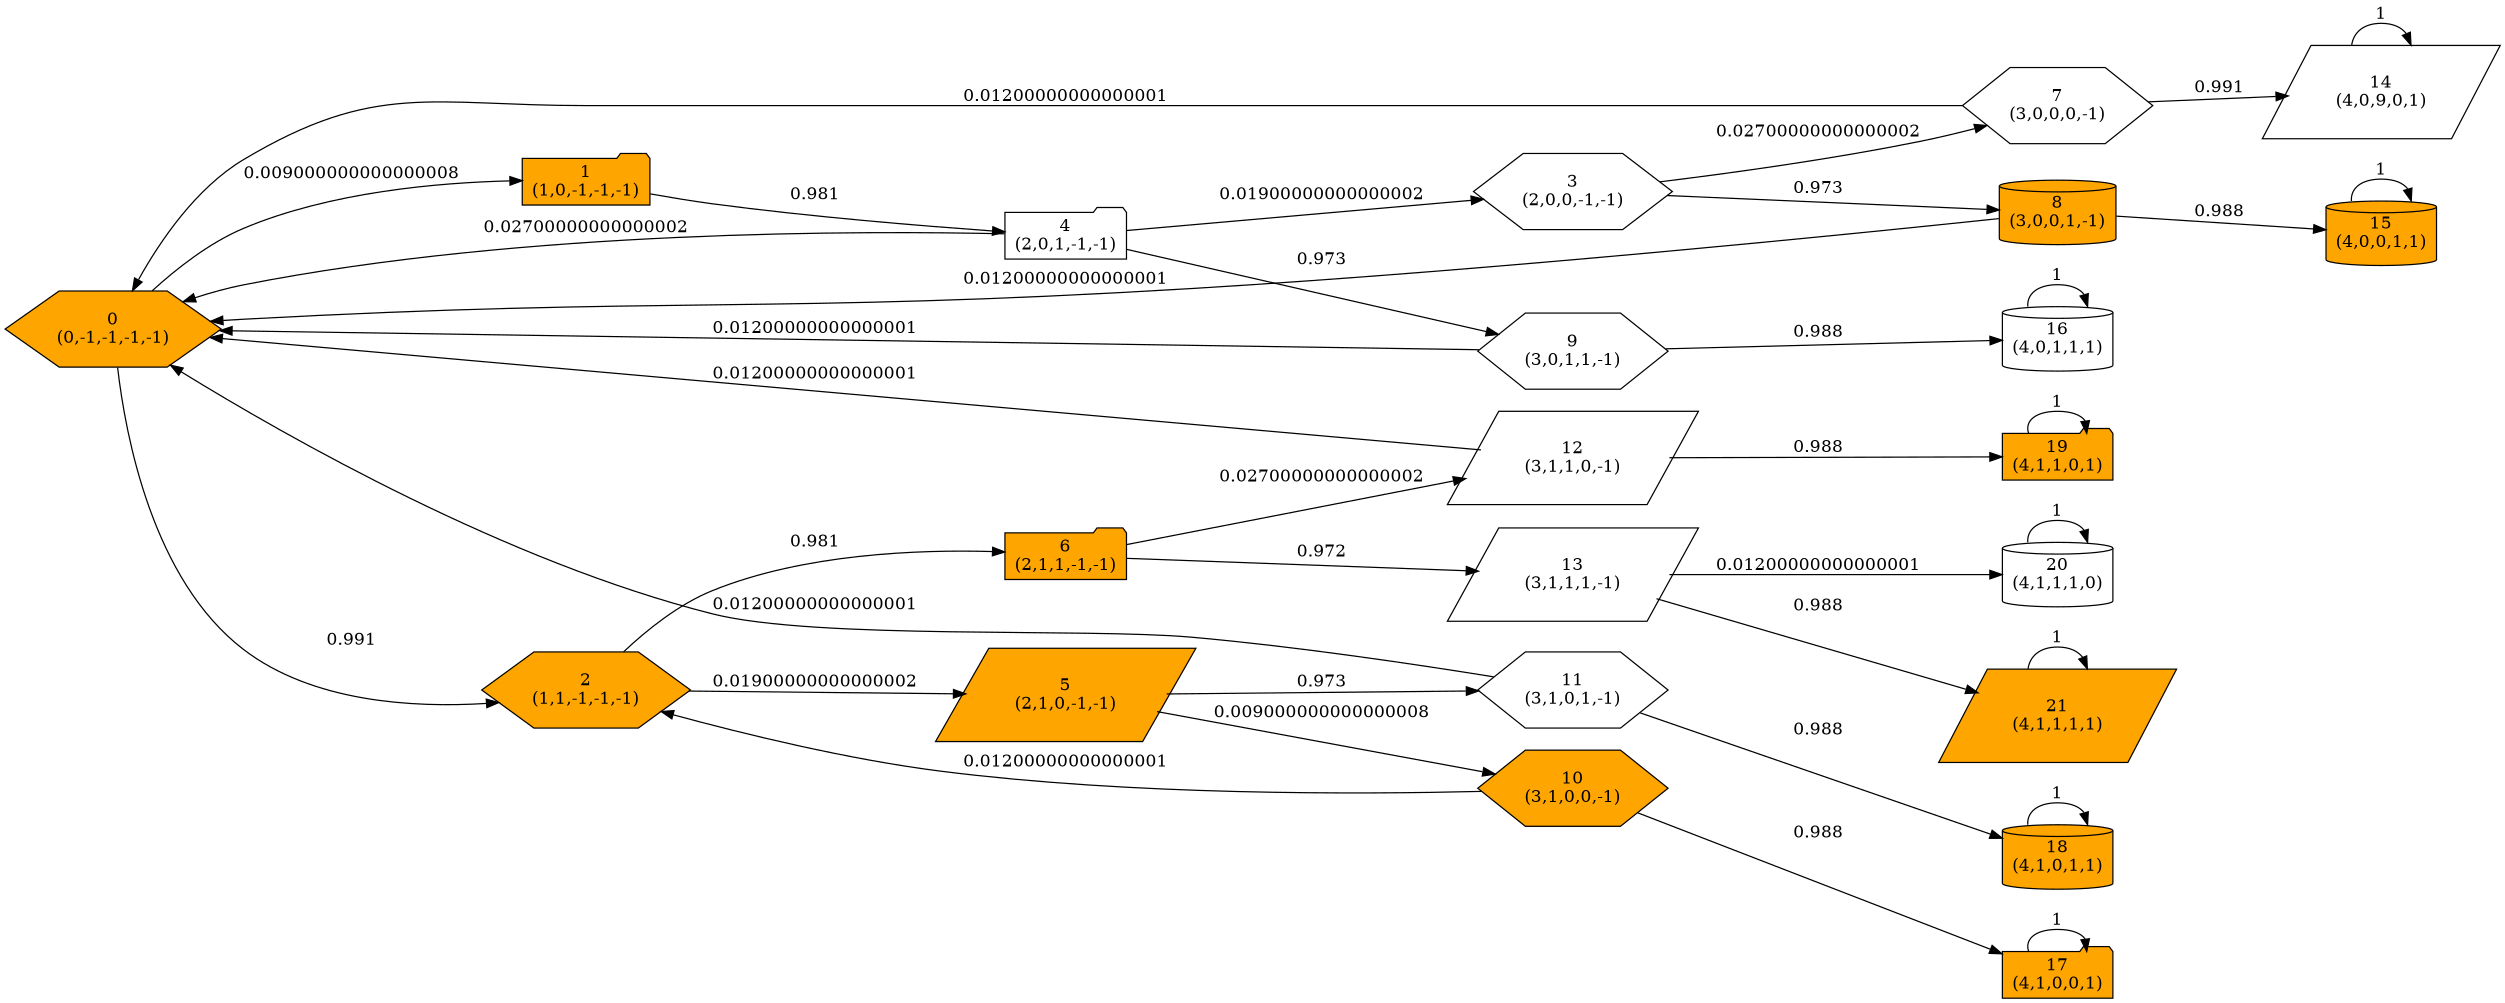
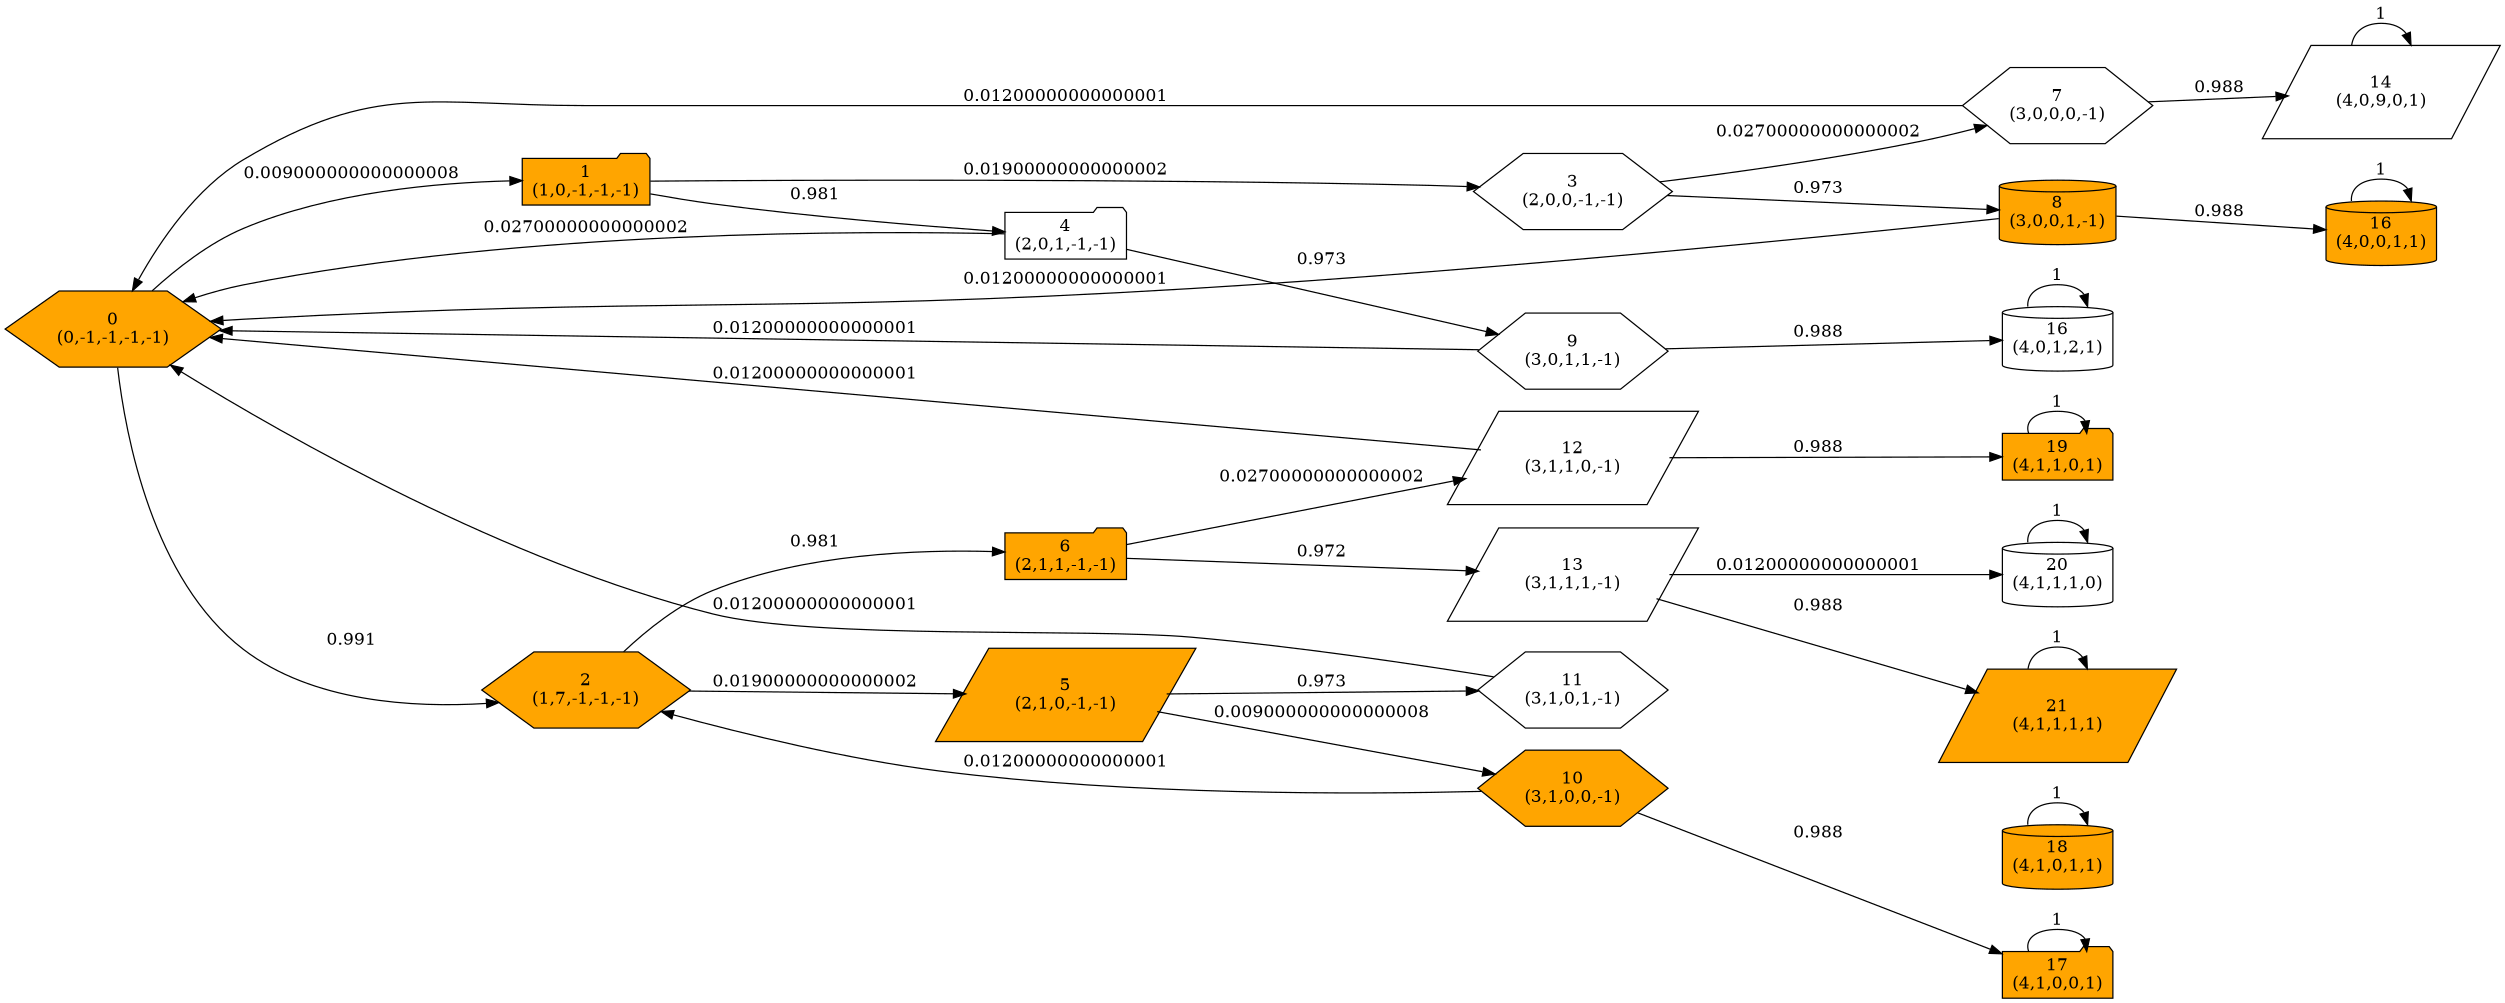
edge "7 (3,0,0,0,-1)" -> "14 (4,0,9,0,1)": label "0.991" -> "0.988"
edge "4 (2,0,1,-1,-1)" -> "3 (2,0,0,-1,-1)": now "1 (1,0,-1,-1,-1)" -> "3 (2,0,0,-1,-1)"
node "15 (4,0,0,1,1)": label "15 (4,0,0,1,1)" -> "16 (4,0,0,1,1)"
node "16 (4,0,1,1,1)": label "16 (4,0,1,1,1)" -> "16 (4,0,1,2,1)"
node "2 (1,1,-1,-1,-1)": label "2 (1,1,-1,-1,-1)" -> "2 (1,7,-1,-1,-1)"
edge "11 (3,1,0,1,-1)" -> "18 (4,1,0,1,1)": removed, label "0.988"
